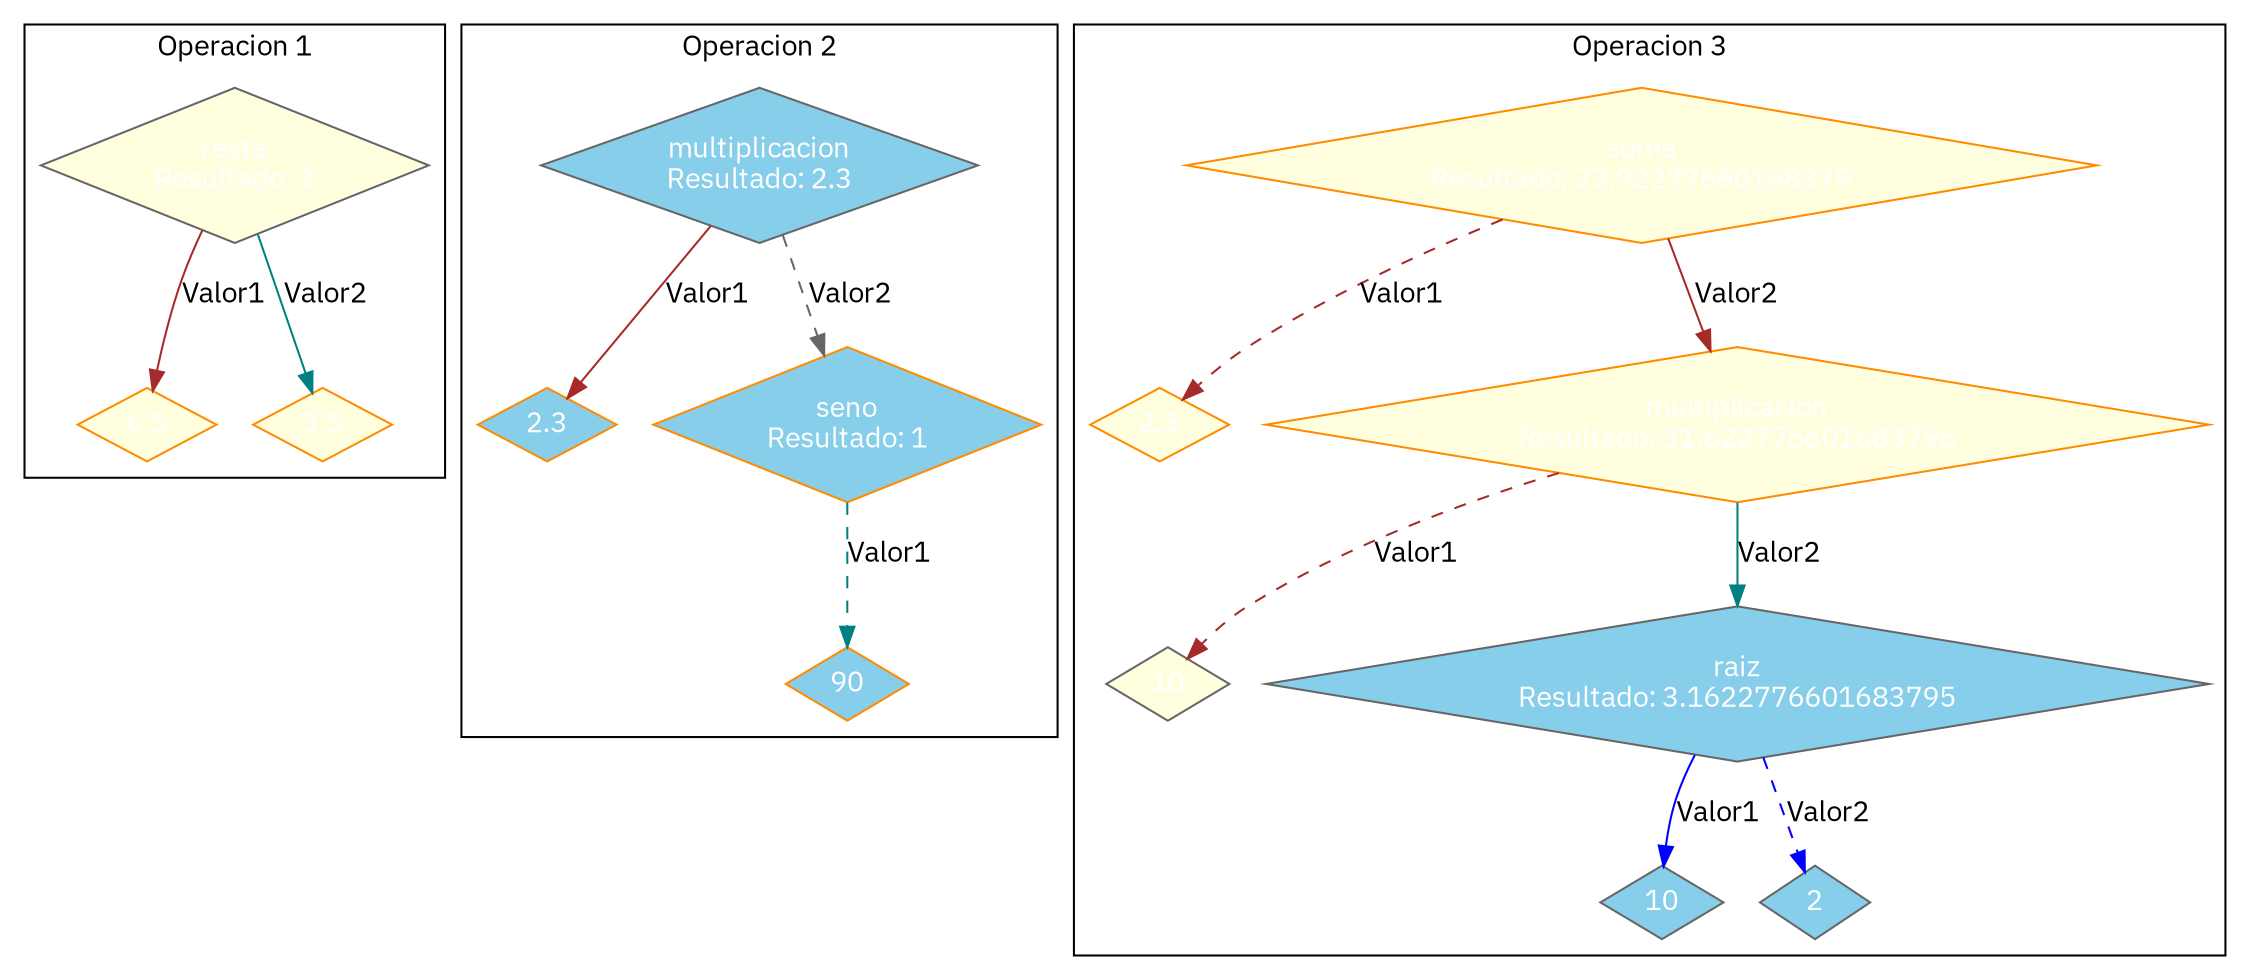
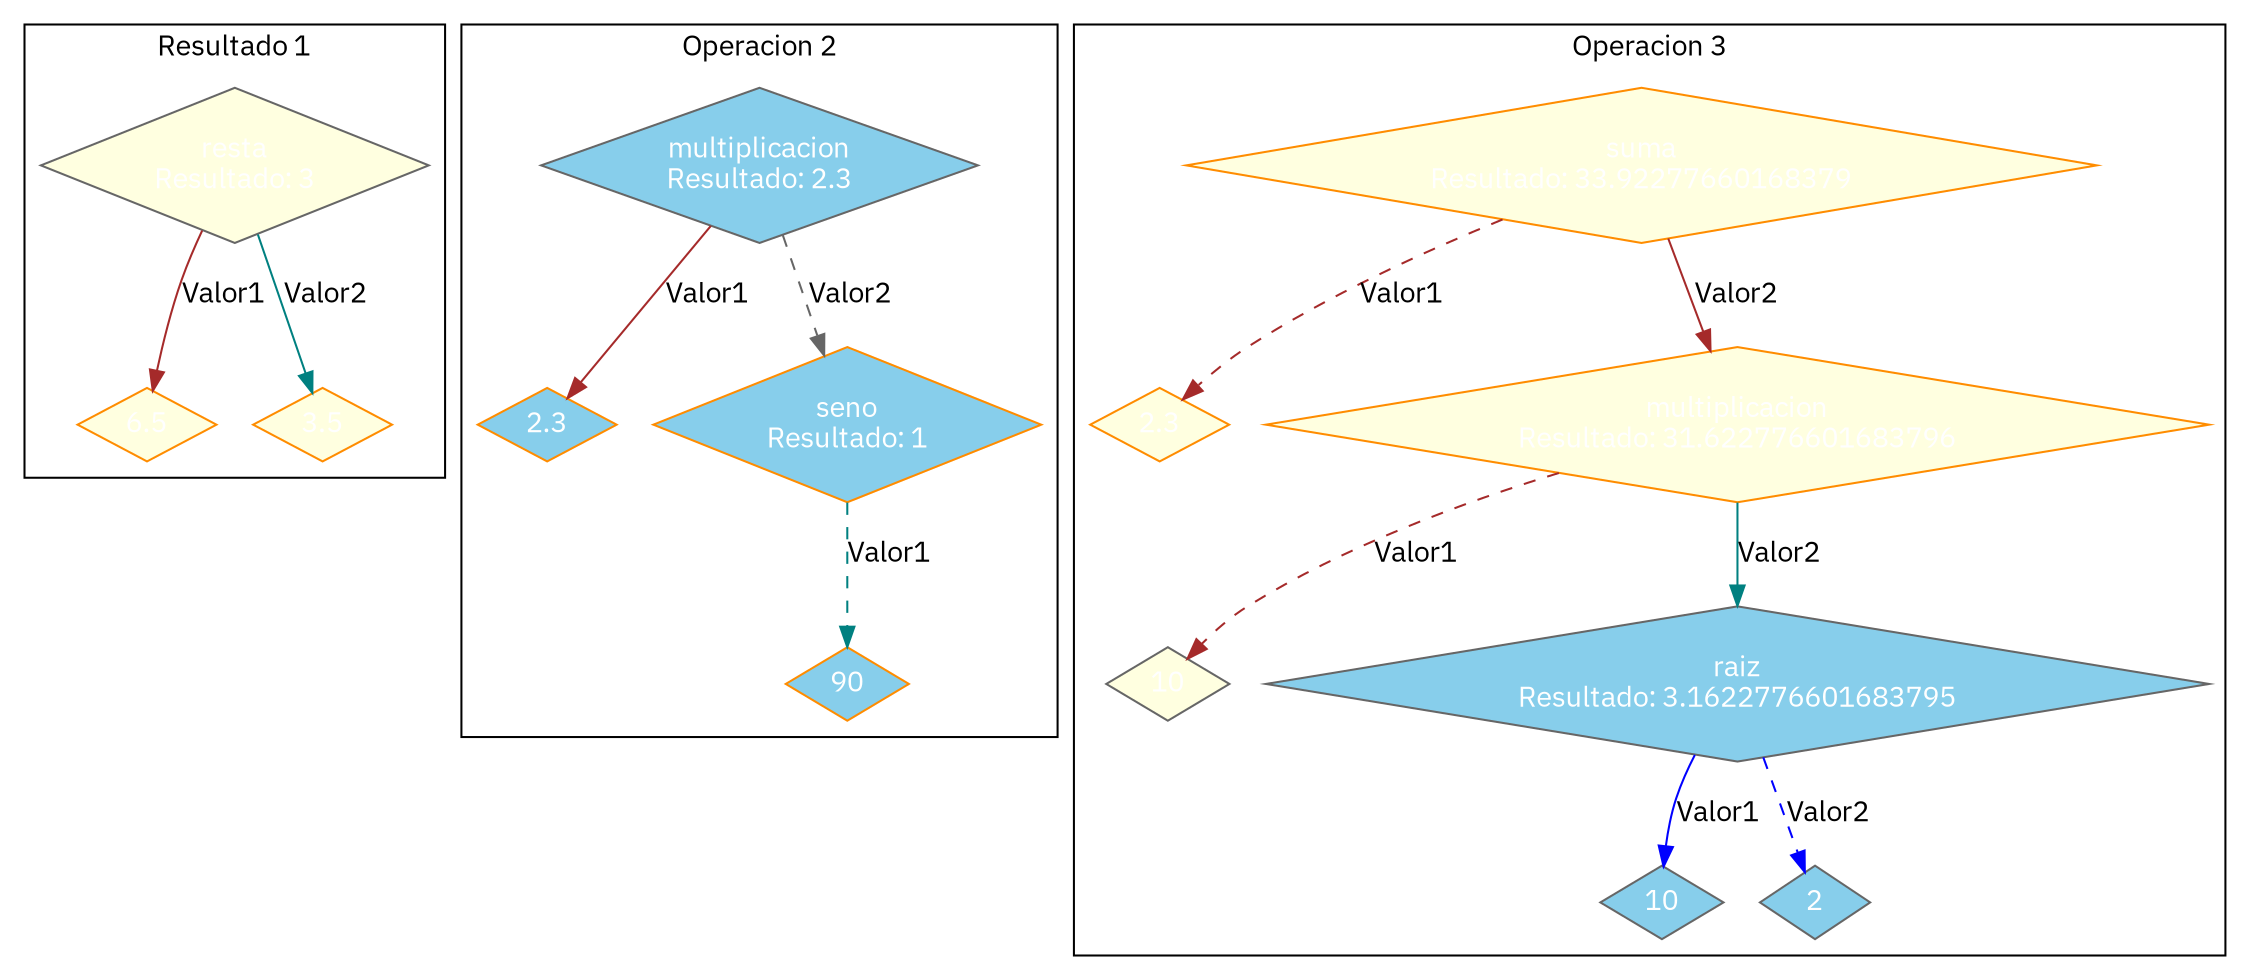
cluster "Operacion 1": label "Operacion 1" -> "Resultado 1"
